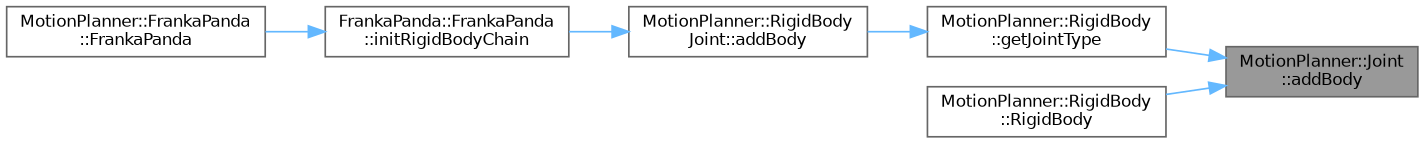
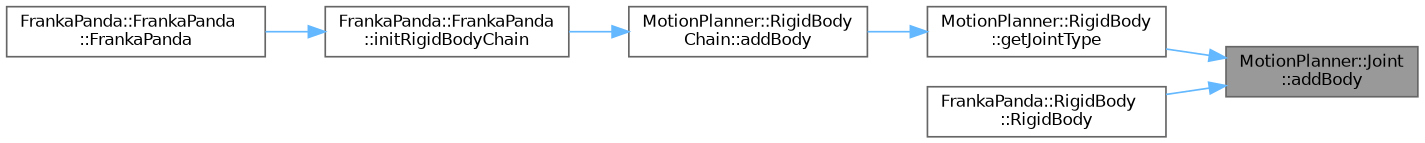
node "MotionPlanner::FrankaPanda ::FrankaPanda": label "MotionPlanner::FrankaPanda ::FrankaPanda" -> "FrankaPanda::FrankaPanda ::FrankaPanda"
node "MotionPlanner::RigidBody Joint::addBody": label "MotionPlanner::RigidBody Joint::addBody" -> "MotionPlanner::RigidBody Chain::addBody"
node "MotionPlanner::RigidBody ::RigidBody": label "MotionPlanner::RigidBody ::RigidBody" -> "FrankaPanda::RigidBody ::RigidBody"
